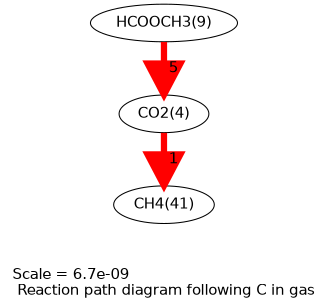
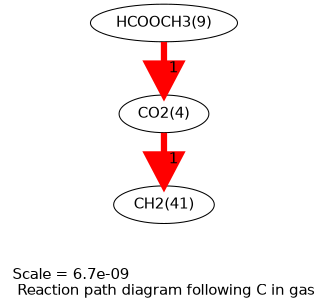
edge "HCOOCH3(9)" -> "CO2(4)": label " 5" -> " 1"
node "CH4(41)": label "CH4(41)" -> "CH2(41)"
